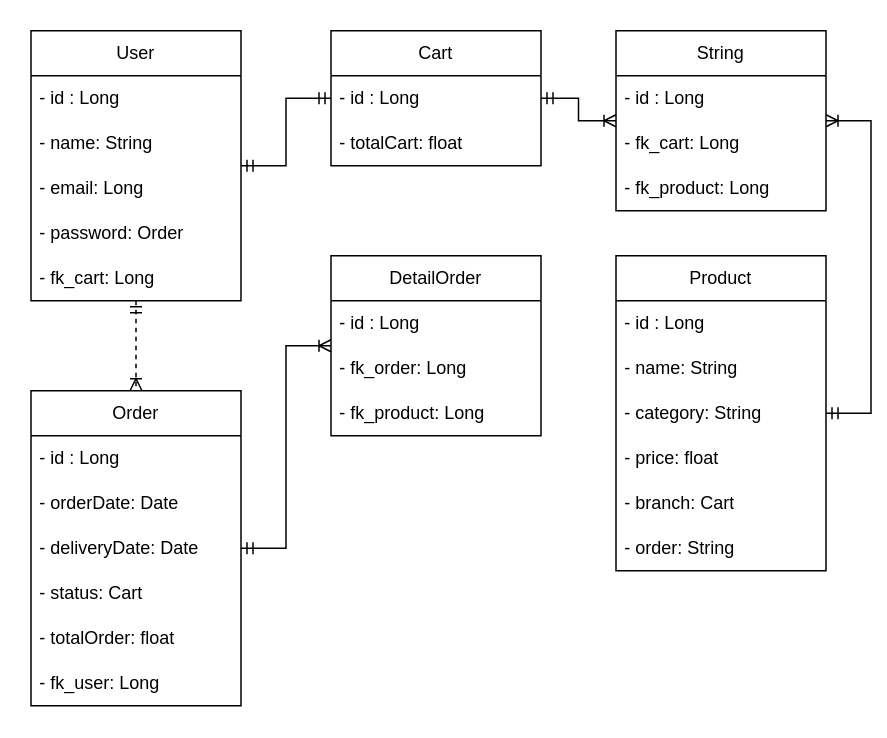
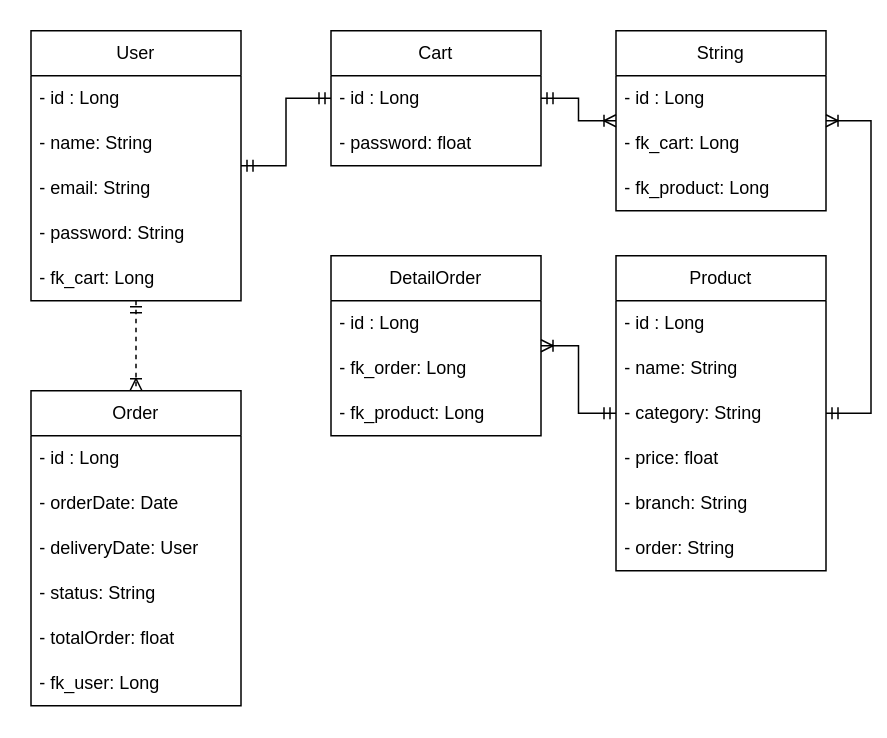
node "- totalCart: float": label "- totalCart: float" -> "- password: float"
node "- email: Long": label "- email: Long" -> "- email: String"
node "- password: Order": label "- password: Order" -> "- password: String"
edge "DetailOrder" -- "Product": added
edge "DetailOrder" -- "Order": removed
node "- branch: Cart": label "- branch: Cart" -> "- branch: String"
node "- deliveryDate: Date": label "- deliveryDate: Date" -> "- deliveryDate: User"
node "- status: Cart": label "- status: Cart" -> "- status: String"
